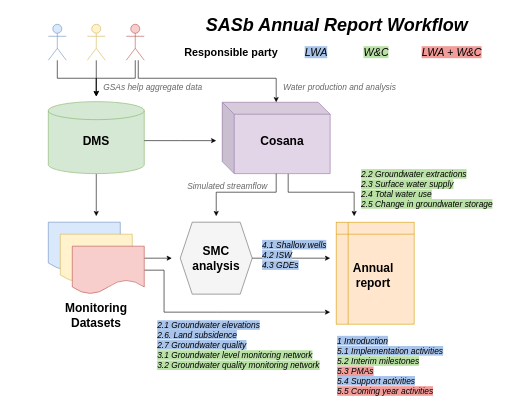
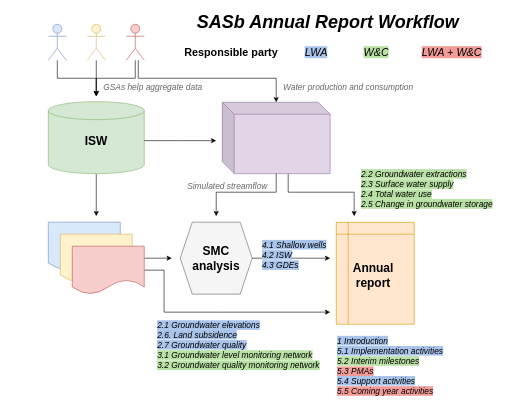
node "SASb Annual Report Workflow": moved (337, 24) -> (328, 21)
node "Water production and analysis": label "Water production and analysis" -> "Water production and consumption"
node "DMS": label "DMS" -> "ISW"
node "Cosana": removed
node "Monitoring Datasets": removed
